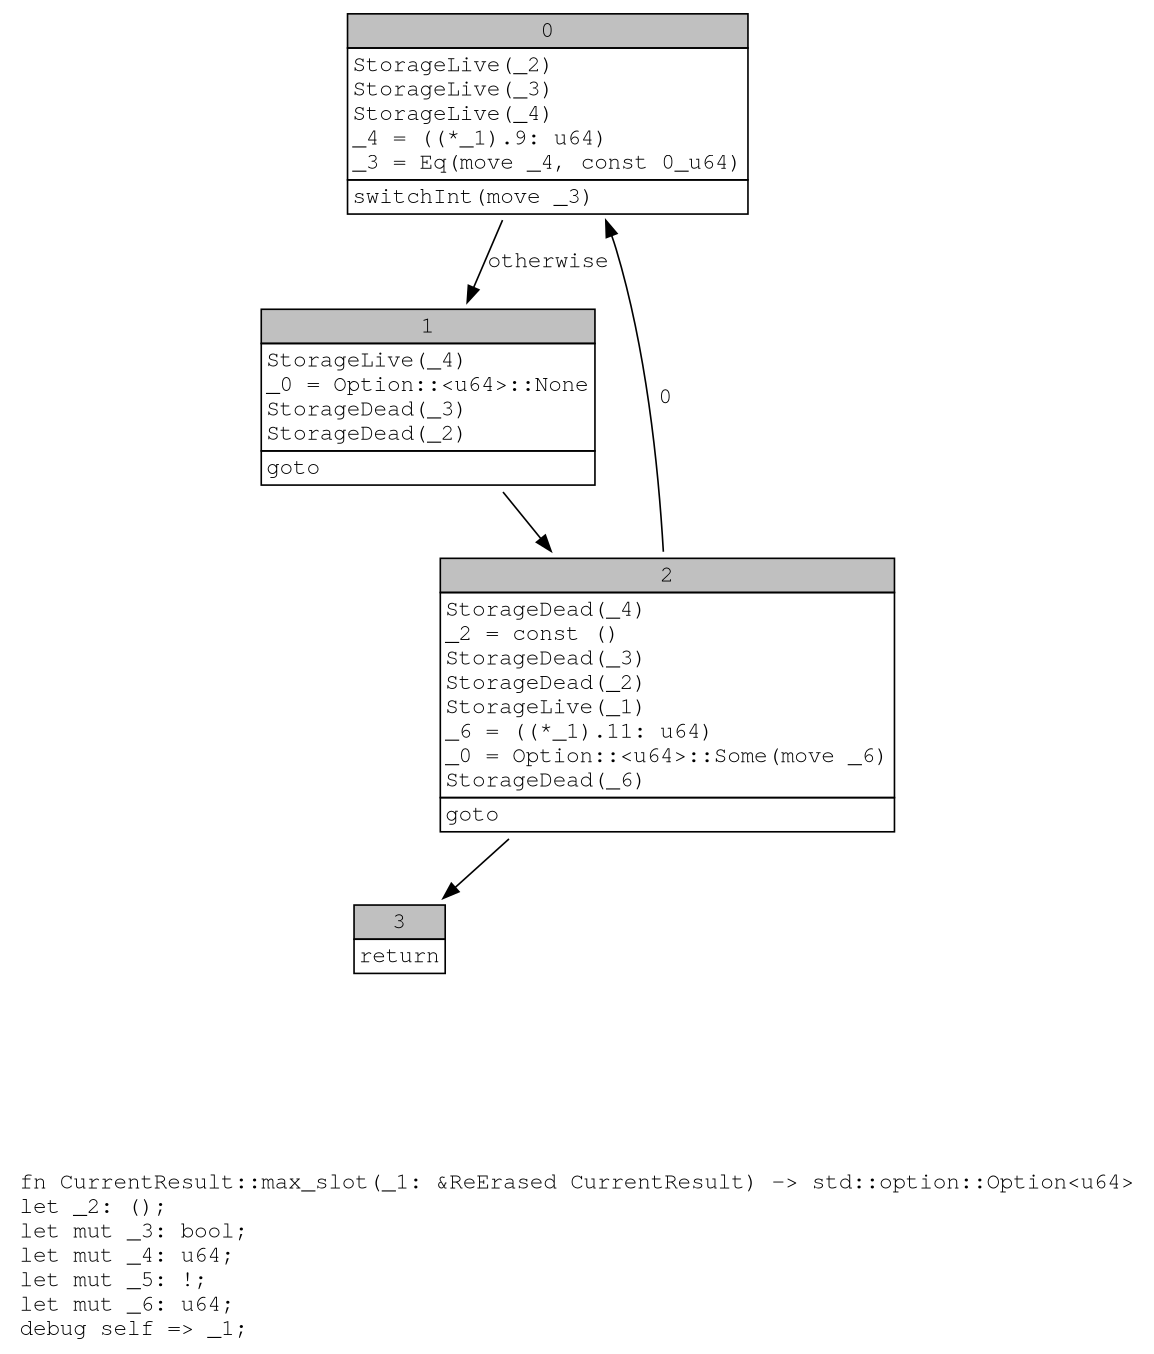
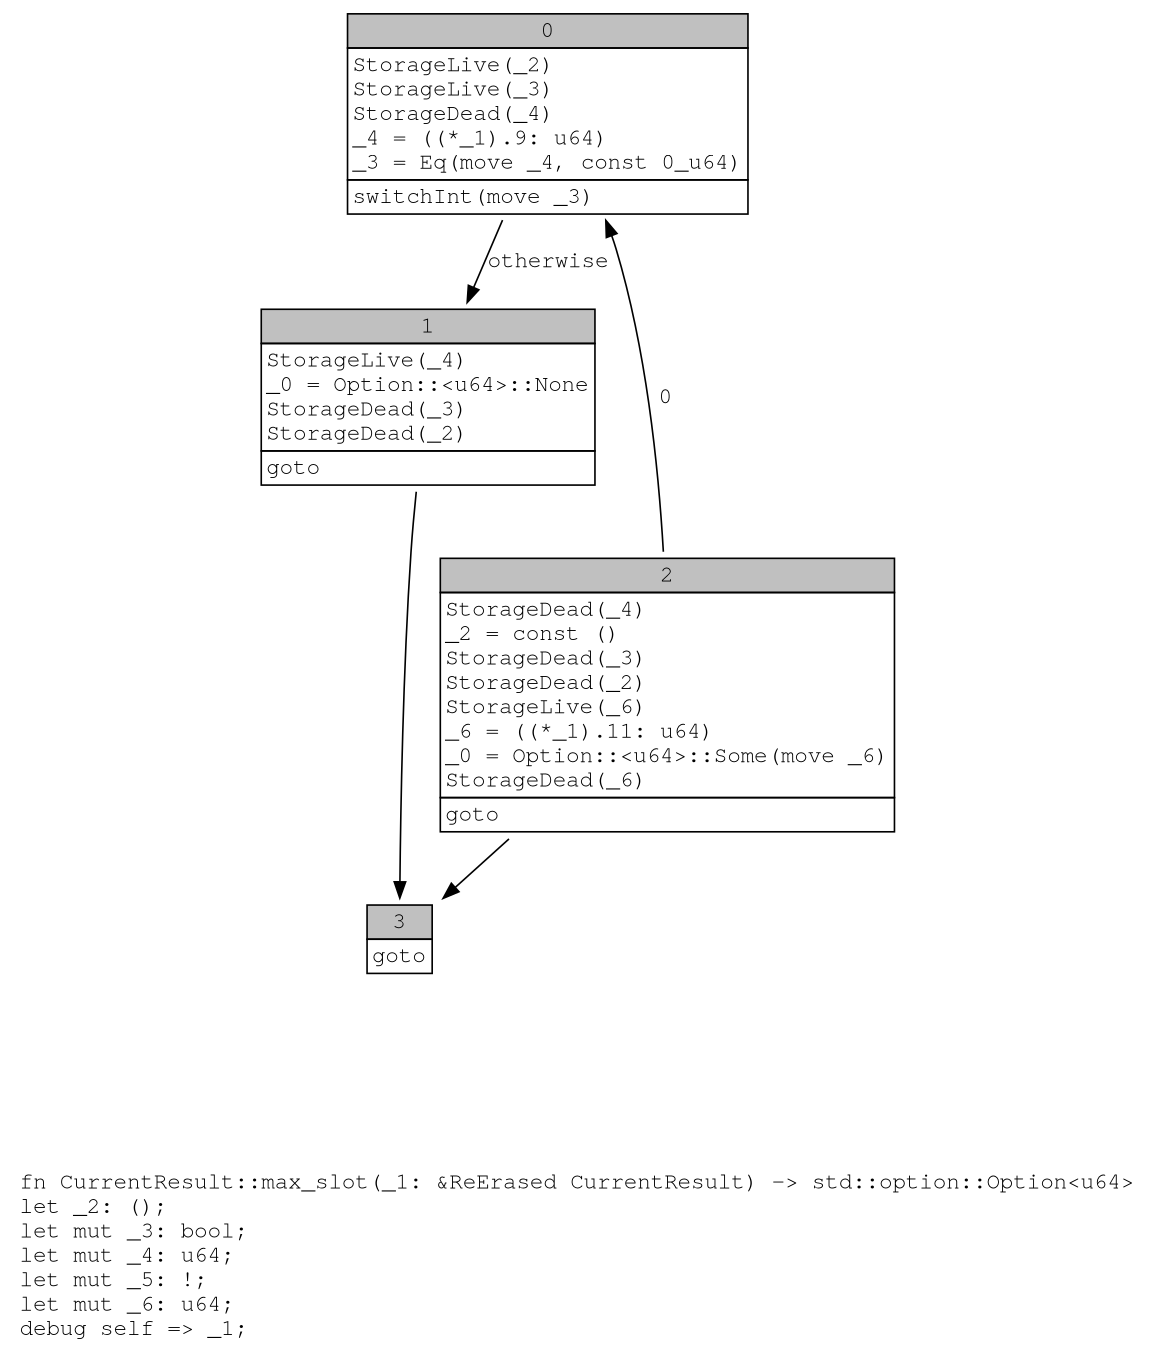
node "0": text "StorageLive(_4)" -> "StorageDead(_4)"
edge "1" -> "2": now "1" -> "3"
node "2": text "StorageLive(_1)" -> "StorageLive(_6)"
node "3": text "return" -> "goto"
